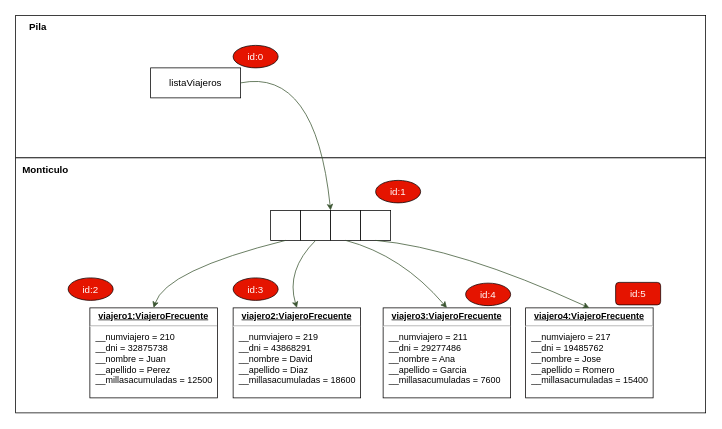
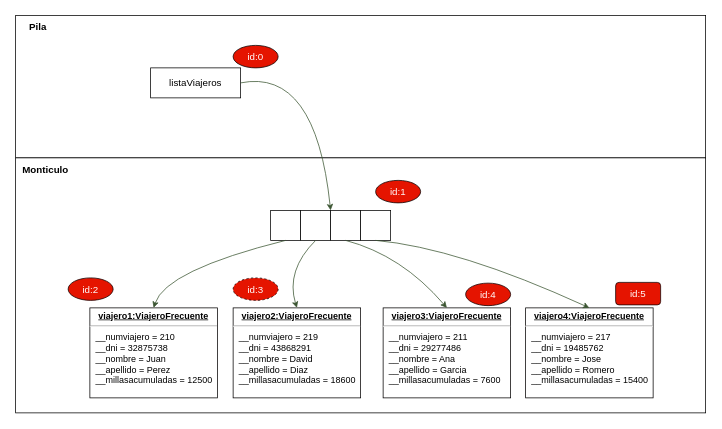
node "id:3": style solid -> dashed
